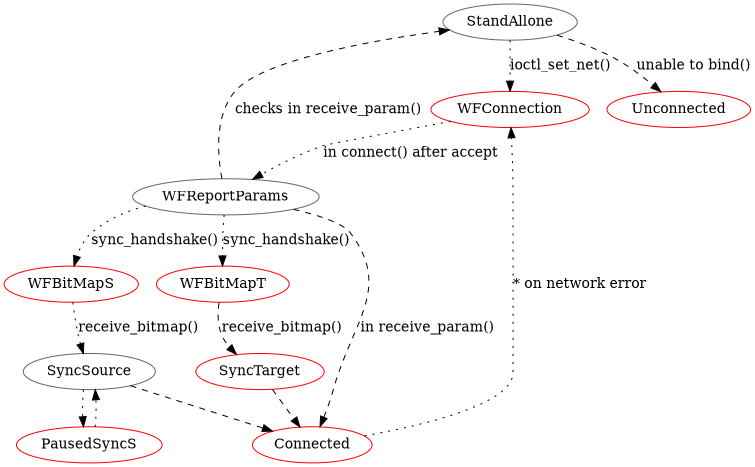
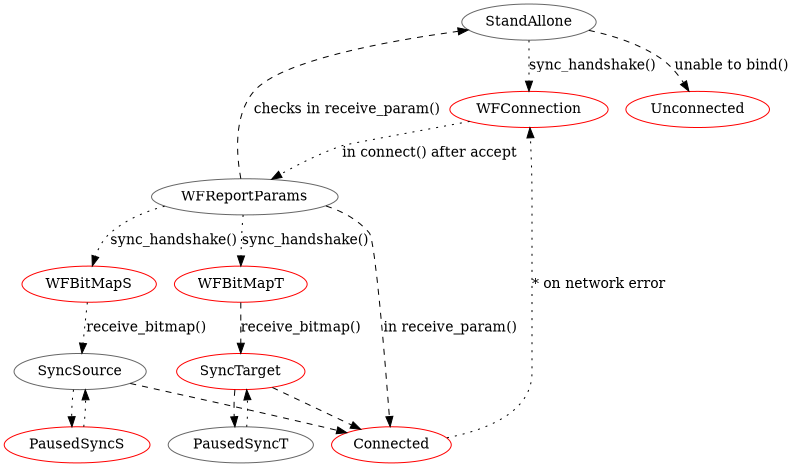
edge "StandAllone" -> "WFConnection": label "ioctl_set_net()" -> "sync_handshake()"
node "PausedSyncT": added
